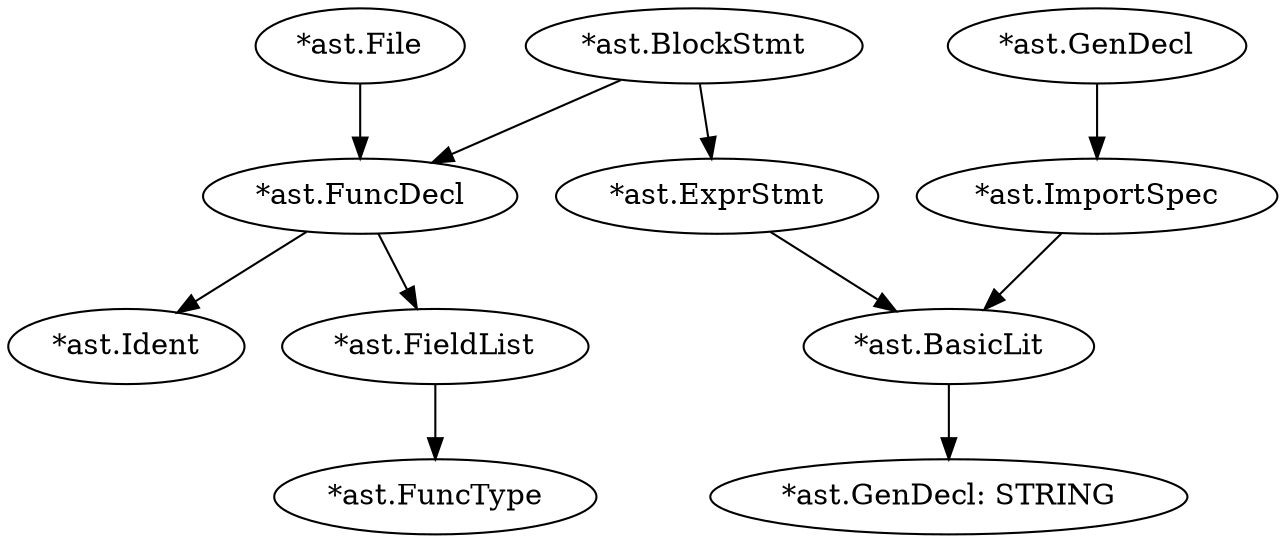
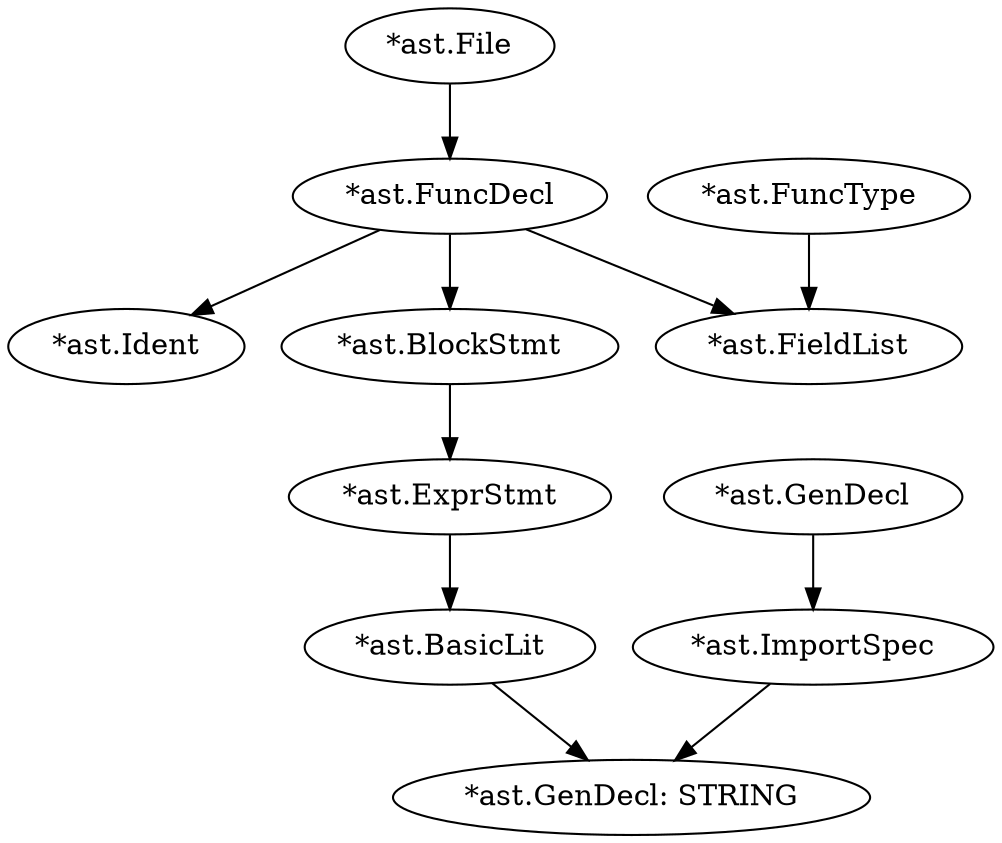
edge "*ast.BlockStmt" -> "*ast.FuncDecl": reversed
edge "*ast.ImportSpec" -> "*ast.BasicLit": now "*ast.ImportSpec" -> "*ast.GenDecl: STRING"
edge "*ast.FieldList" -> "*ast.FuncType": reversed
